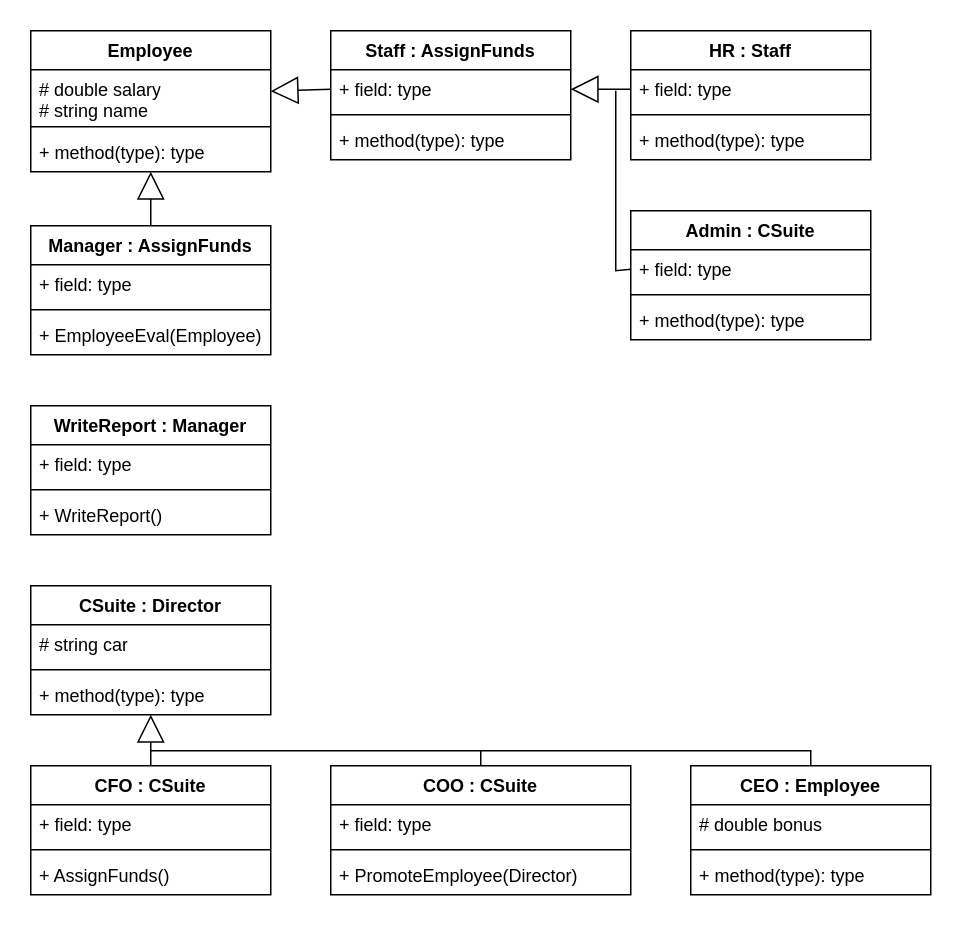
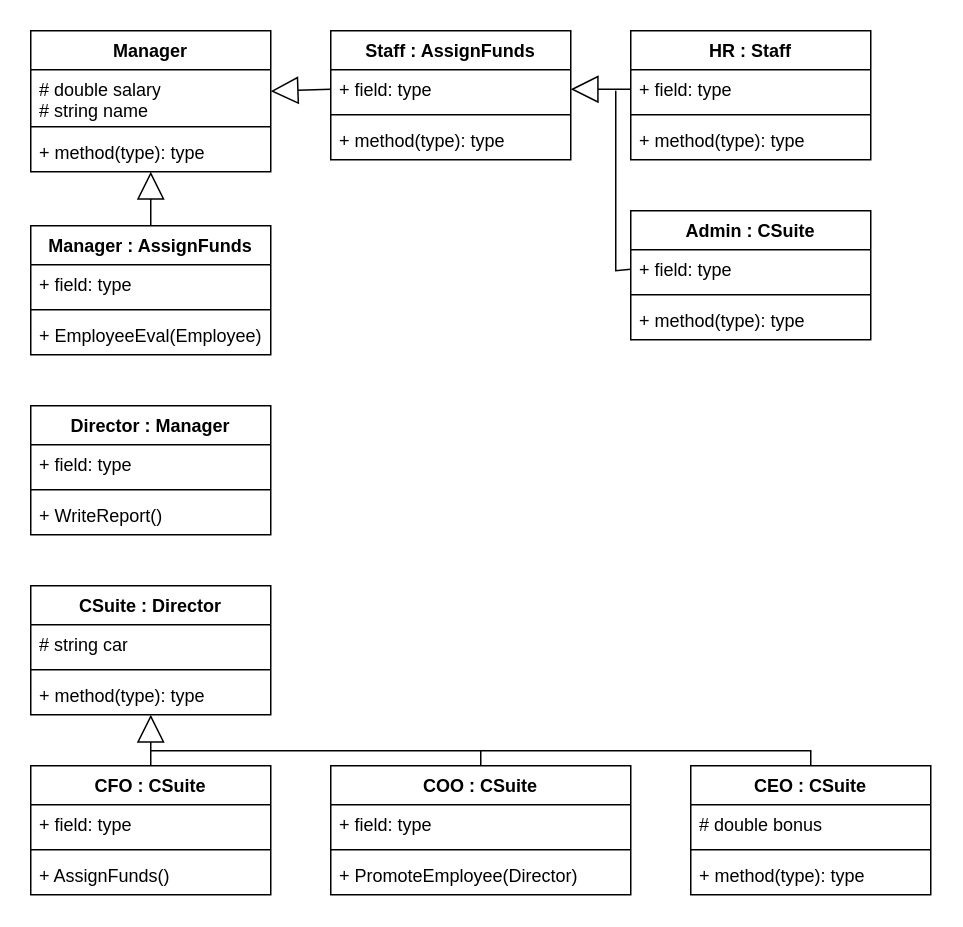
node "Employee": label "Employee" -> "Manager"
node "WriteReport : Manager": label "WriteReport : Manager" -> "Director : Manager"
node "CEO : Employee": label "CEO : Employee" -> "CEO : CSuite"
